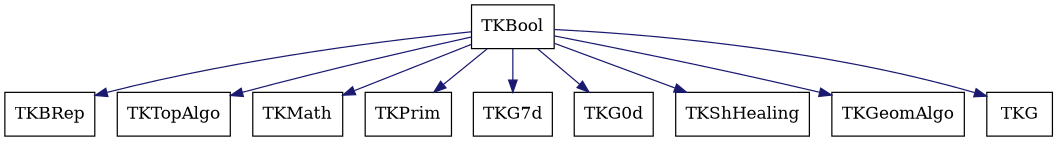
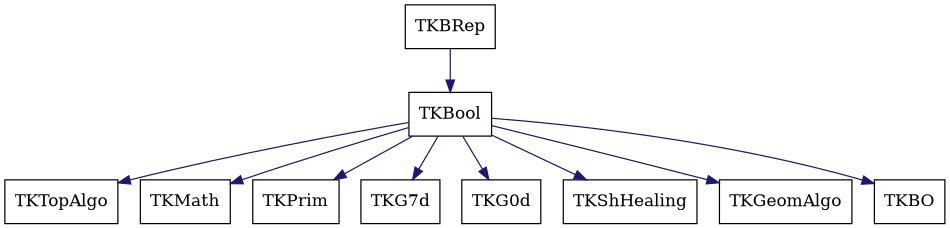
edge "TKBool" -> "TKBRep": reversed
node "TKG": label "TKG" -> "TKBO"
